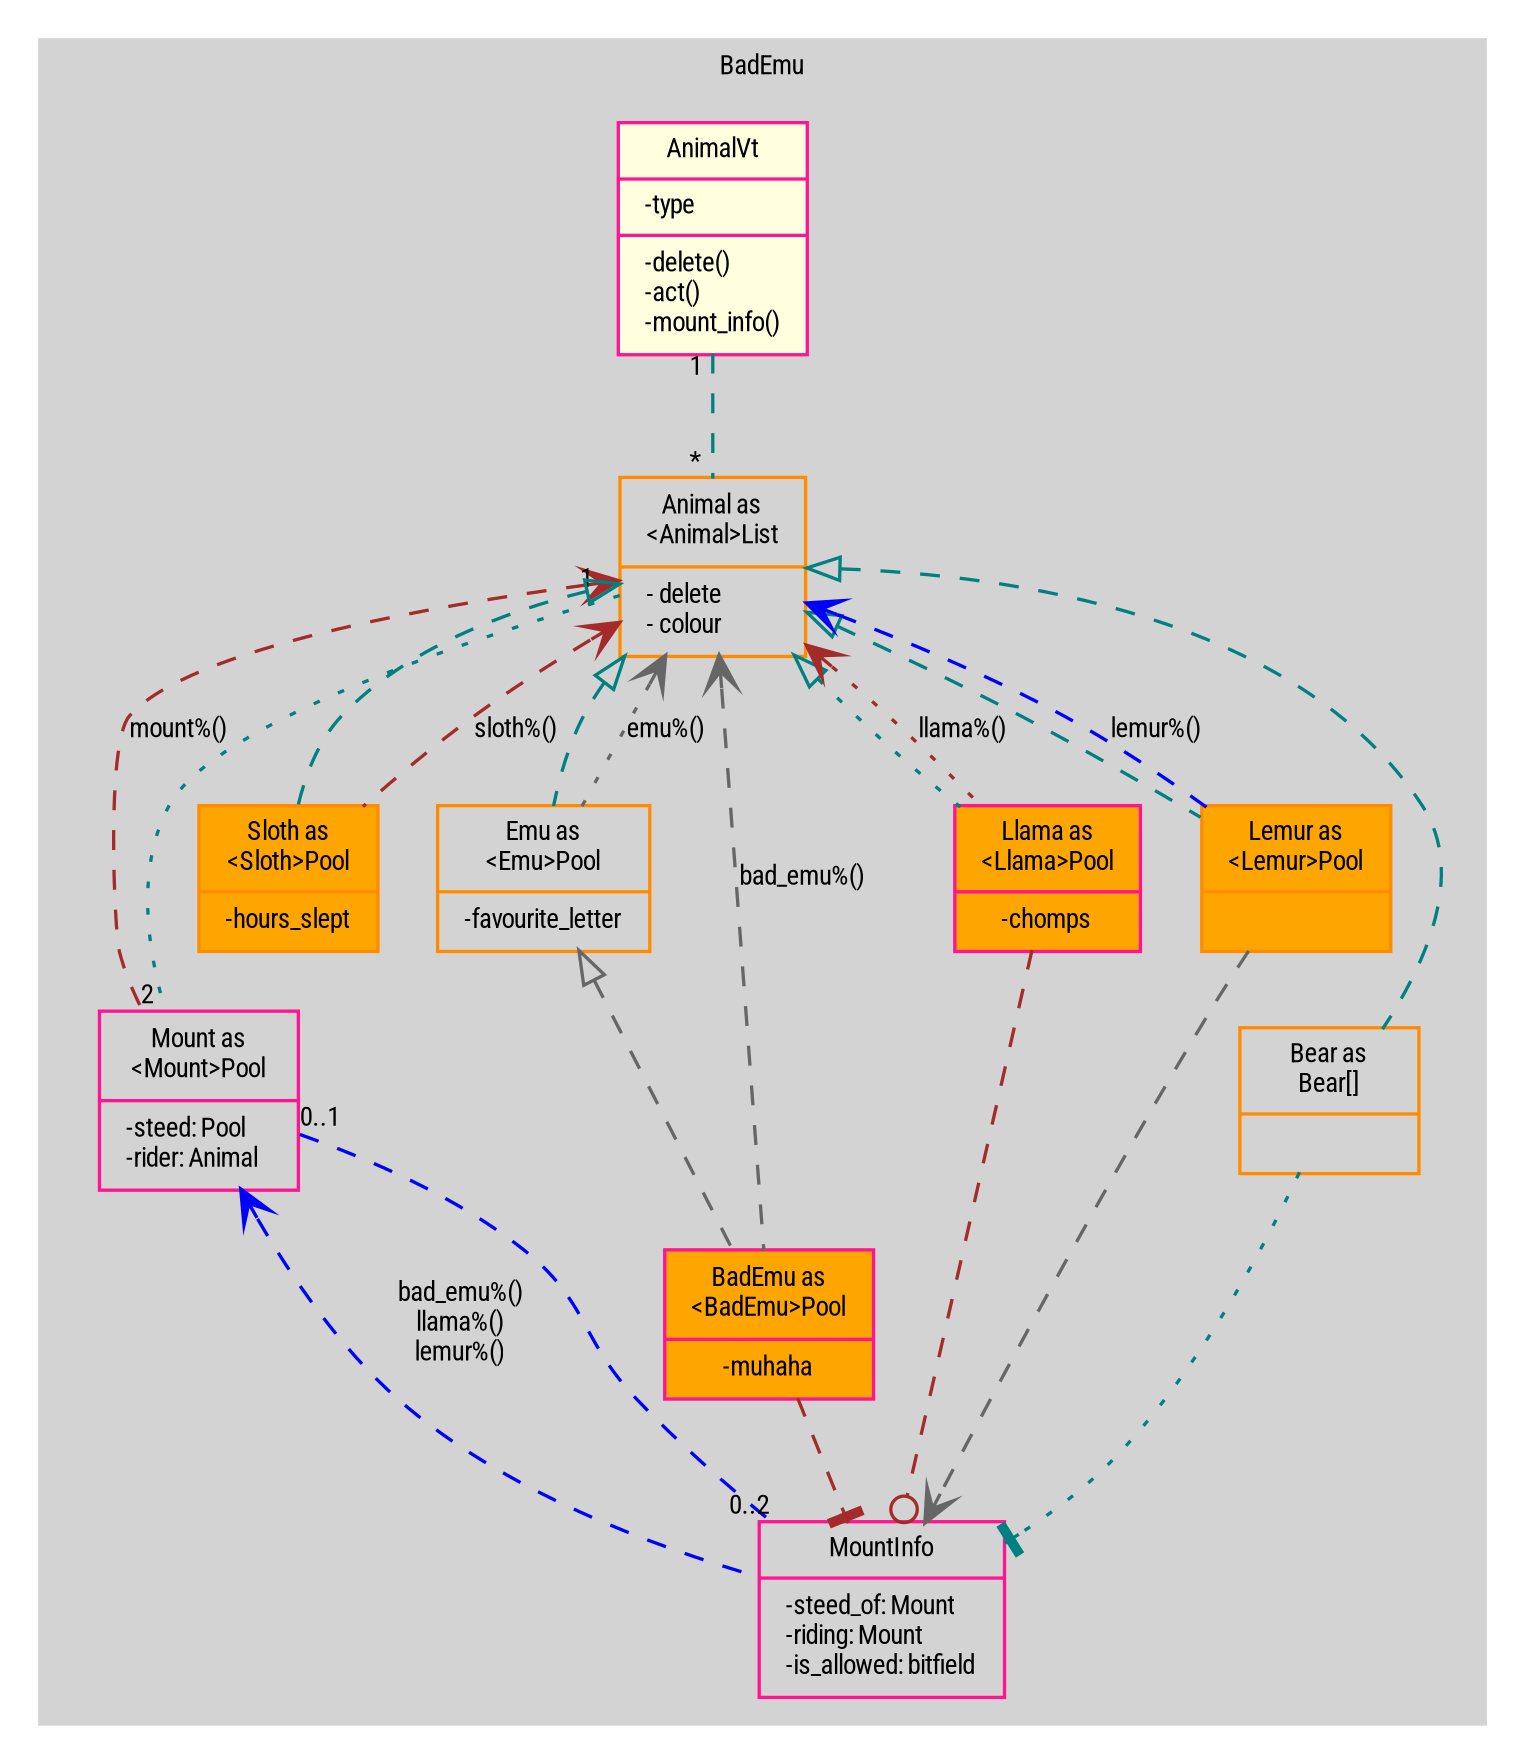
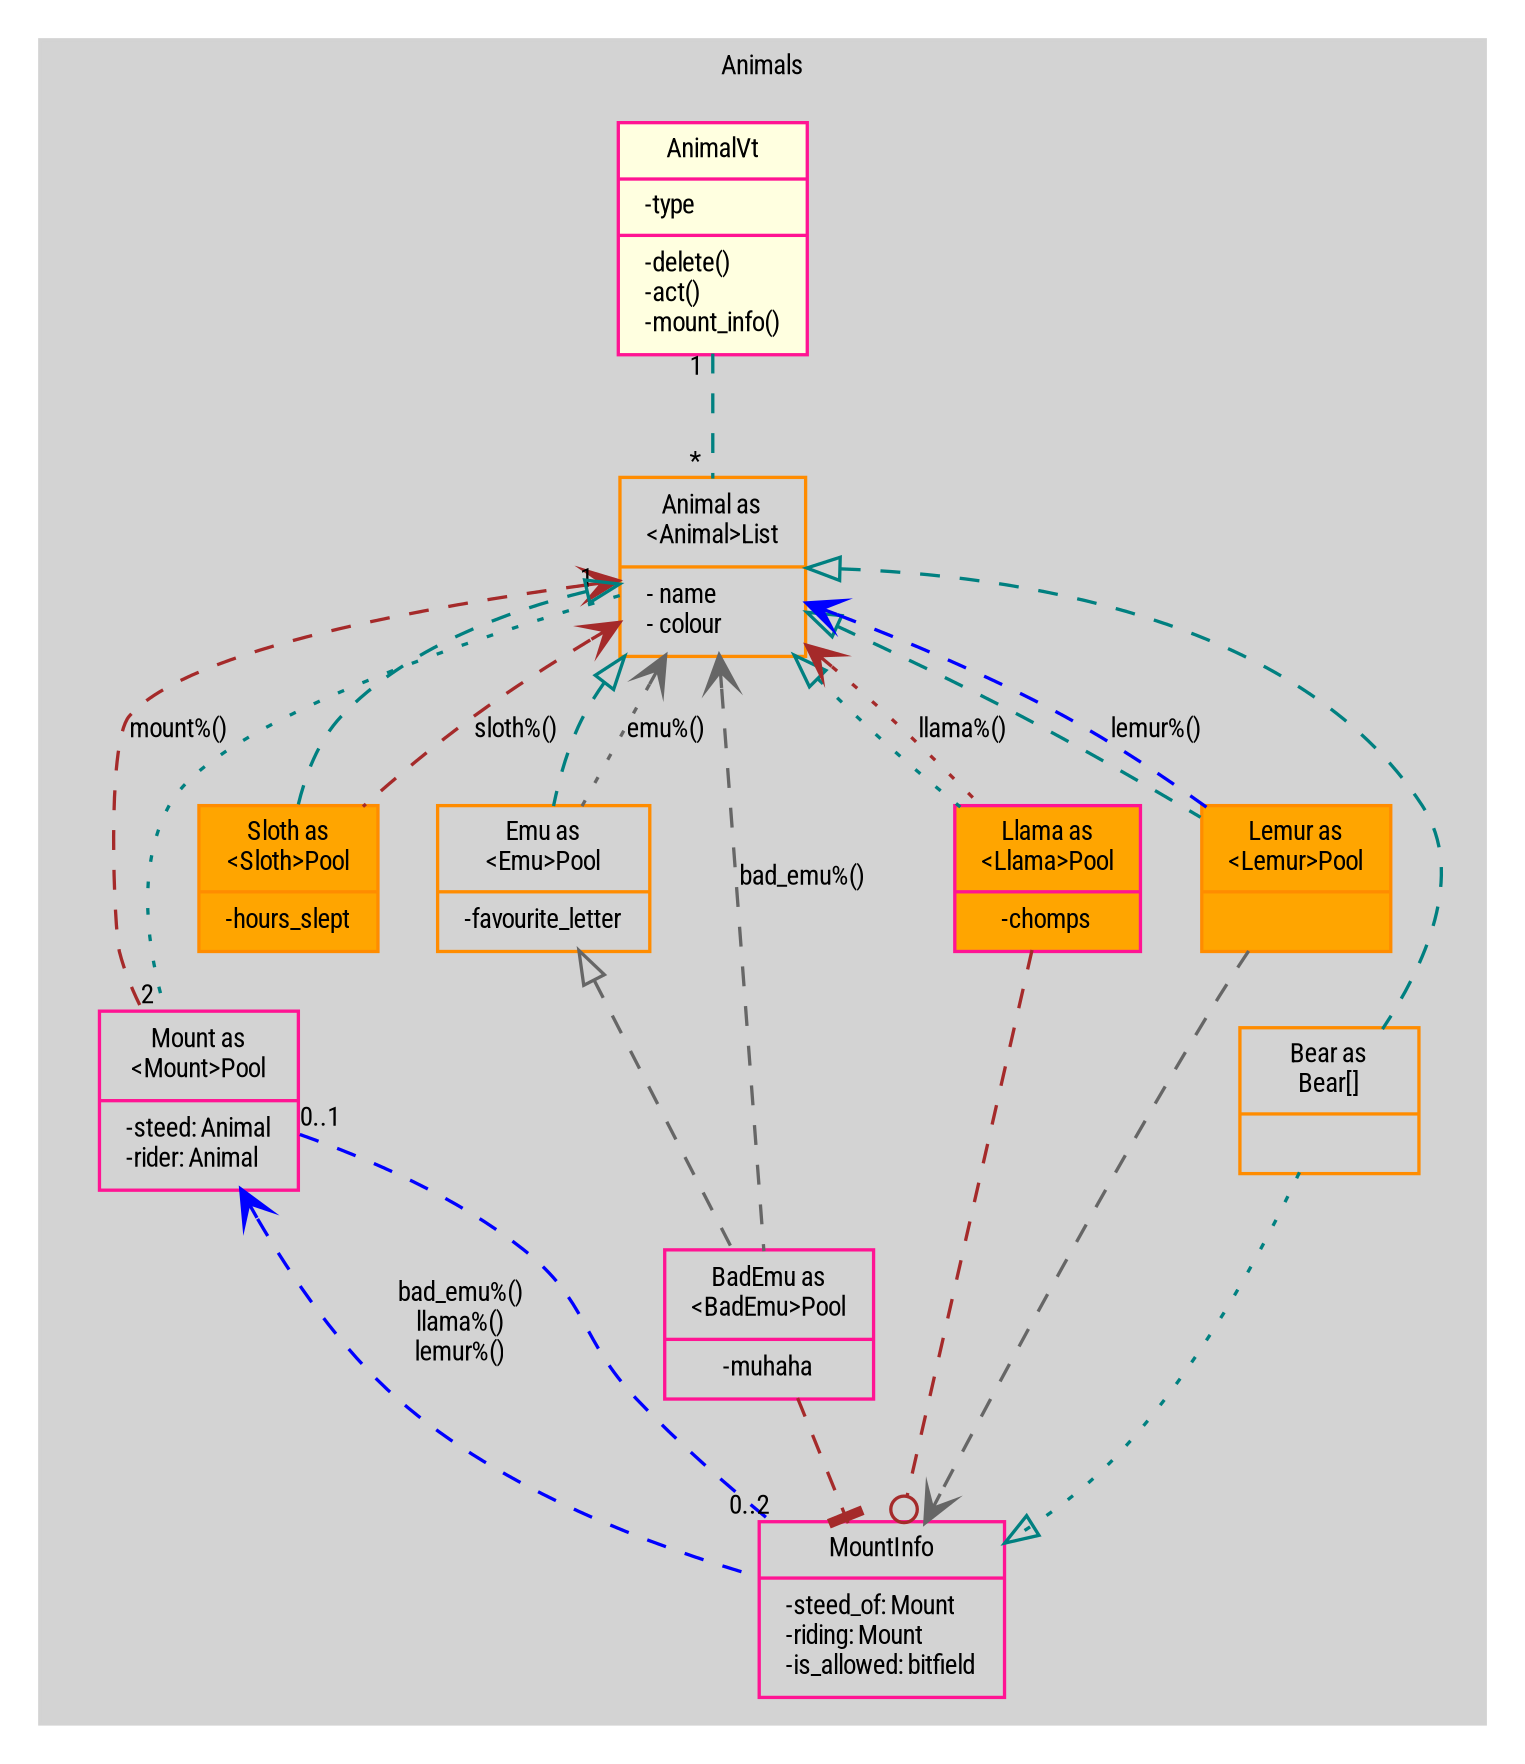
cluster "BadEmu": label "BadEmu" -> "Animals"
node "Animal as": text "- delete" -> "- name"
node "Mount as": text "-steed: Pool" -> "-steed: Animal"
node "BadEmu as": fillcolor orange -> lightgrey
edge "Bear as" -> "MountInfo": arrowhead tee -> empty
